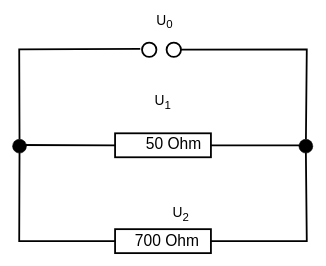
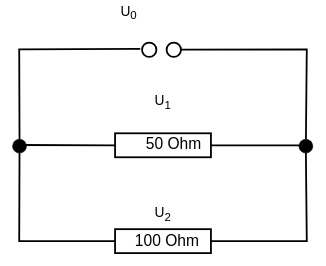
node "U0": moved (165, 21) -> (129, 12)
node "U2": moved (181, 215) -> (163, 215)
node "700 Ohm": label "700 Ohm" -> "100 Ohm"
